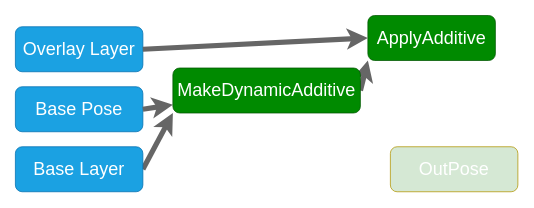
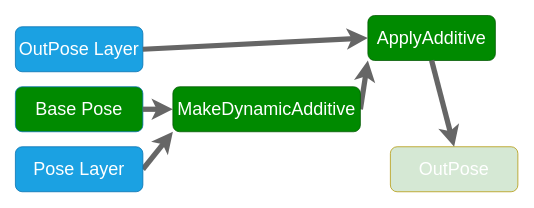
node "Overlay Layer": label "Overlay Layer" -> "OutPose Layer"
node "MakeDynamicAdditive": moved (267, 90) -> (267, 109)
edge "ApplyAdditive" -> "OutPose": added
node "Base Pose": fillcolor #1ba1e2 -> #008a00
node "Base Layer": label "Base Layer" -> "Pose Layer"
